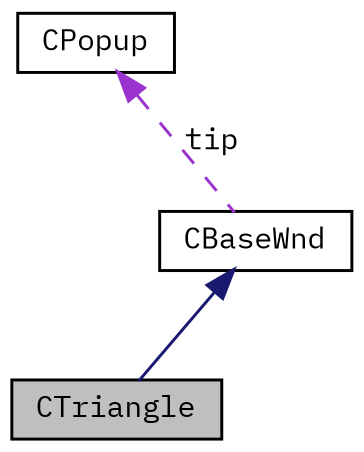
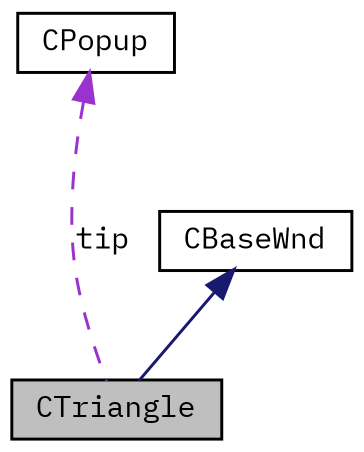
edge "CBaseWnd" -> "CPopup": now "CTriangle" -> "CPopup"
